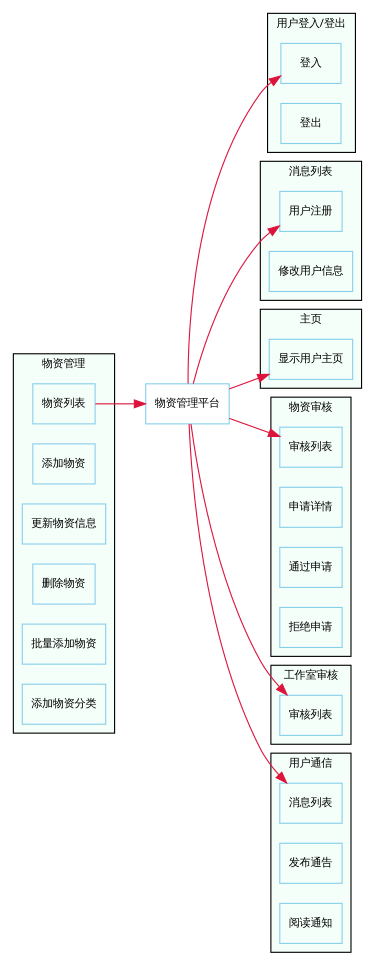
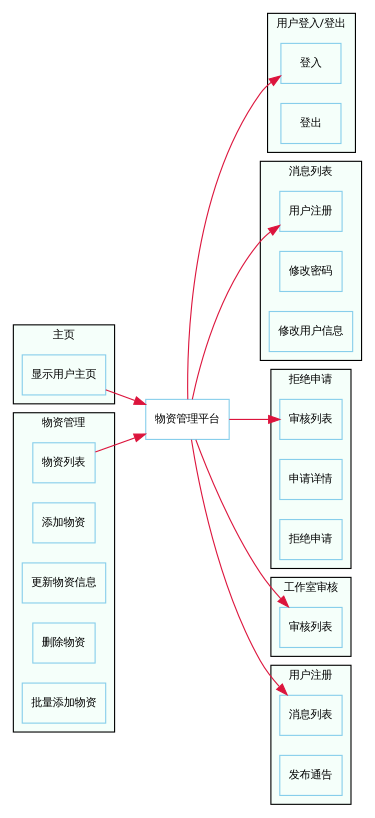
node "修改密码": added
edge "物资管理平台" -> "显示用户主页": reversed
cluster "物资审核": label "物资审核" -> "拒绝申请"
node "通过申请": removed
node "添加物资分类": removed
cluster "用户通信": label "用户通信" -> "用户注册"
node "阅读通知": removed
